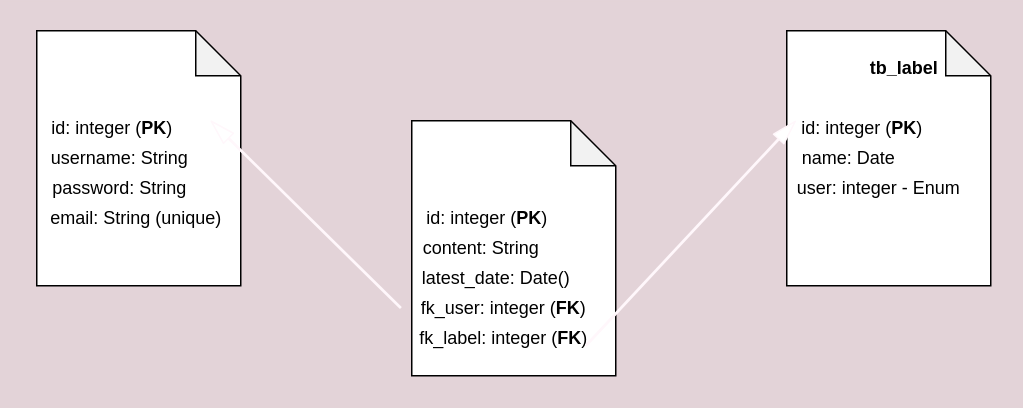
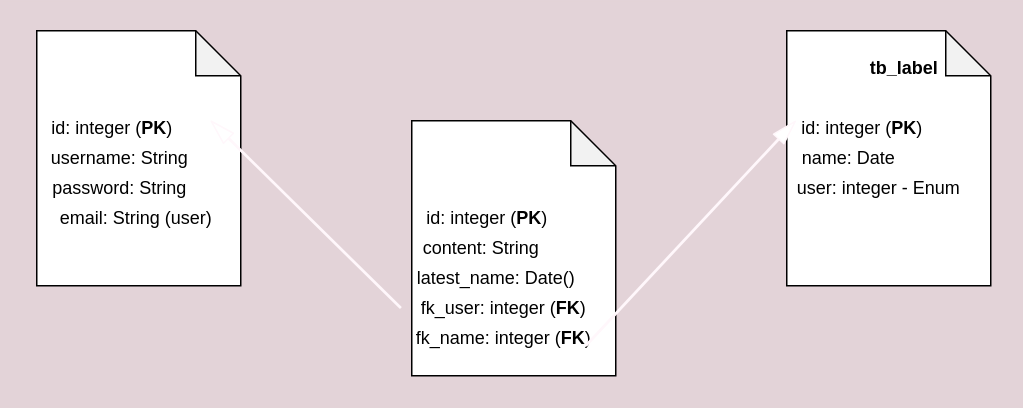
node "email: String (unique)": label "email: String (unique)" -> "email: String (user)"
node "latest_date: Date()": label "latest_date: Date()" -> "latest_name: Date()"
node "fk_label: integer (FK)": label "fk_label: integer (FK)" -> "fk_name: integer (FK)"
